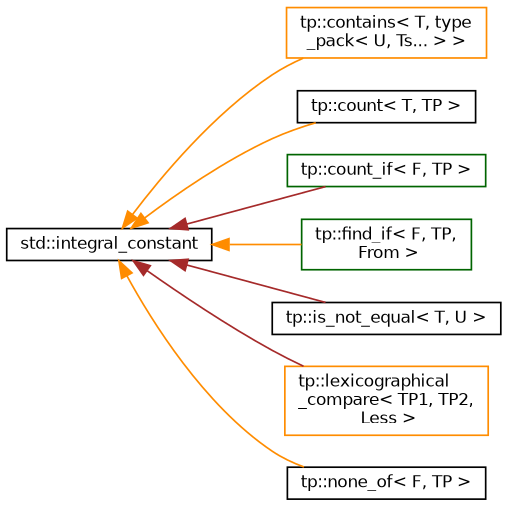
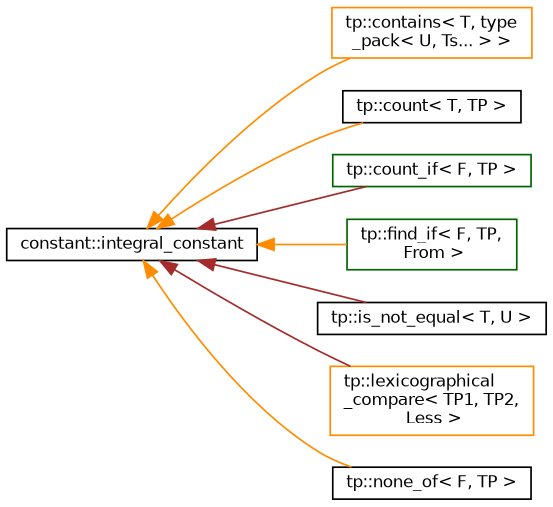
node "std::integral_constant": label "std::integral_constant" -> "constant::integral_constant"
